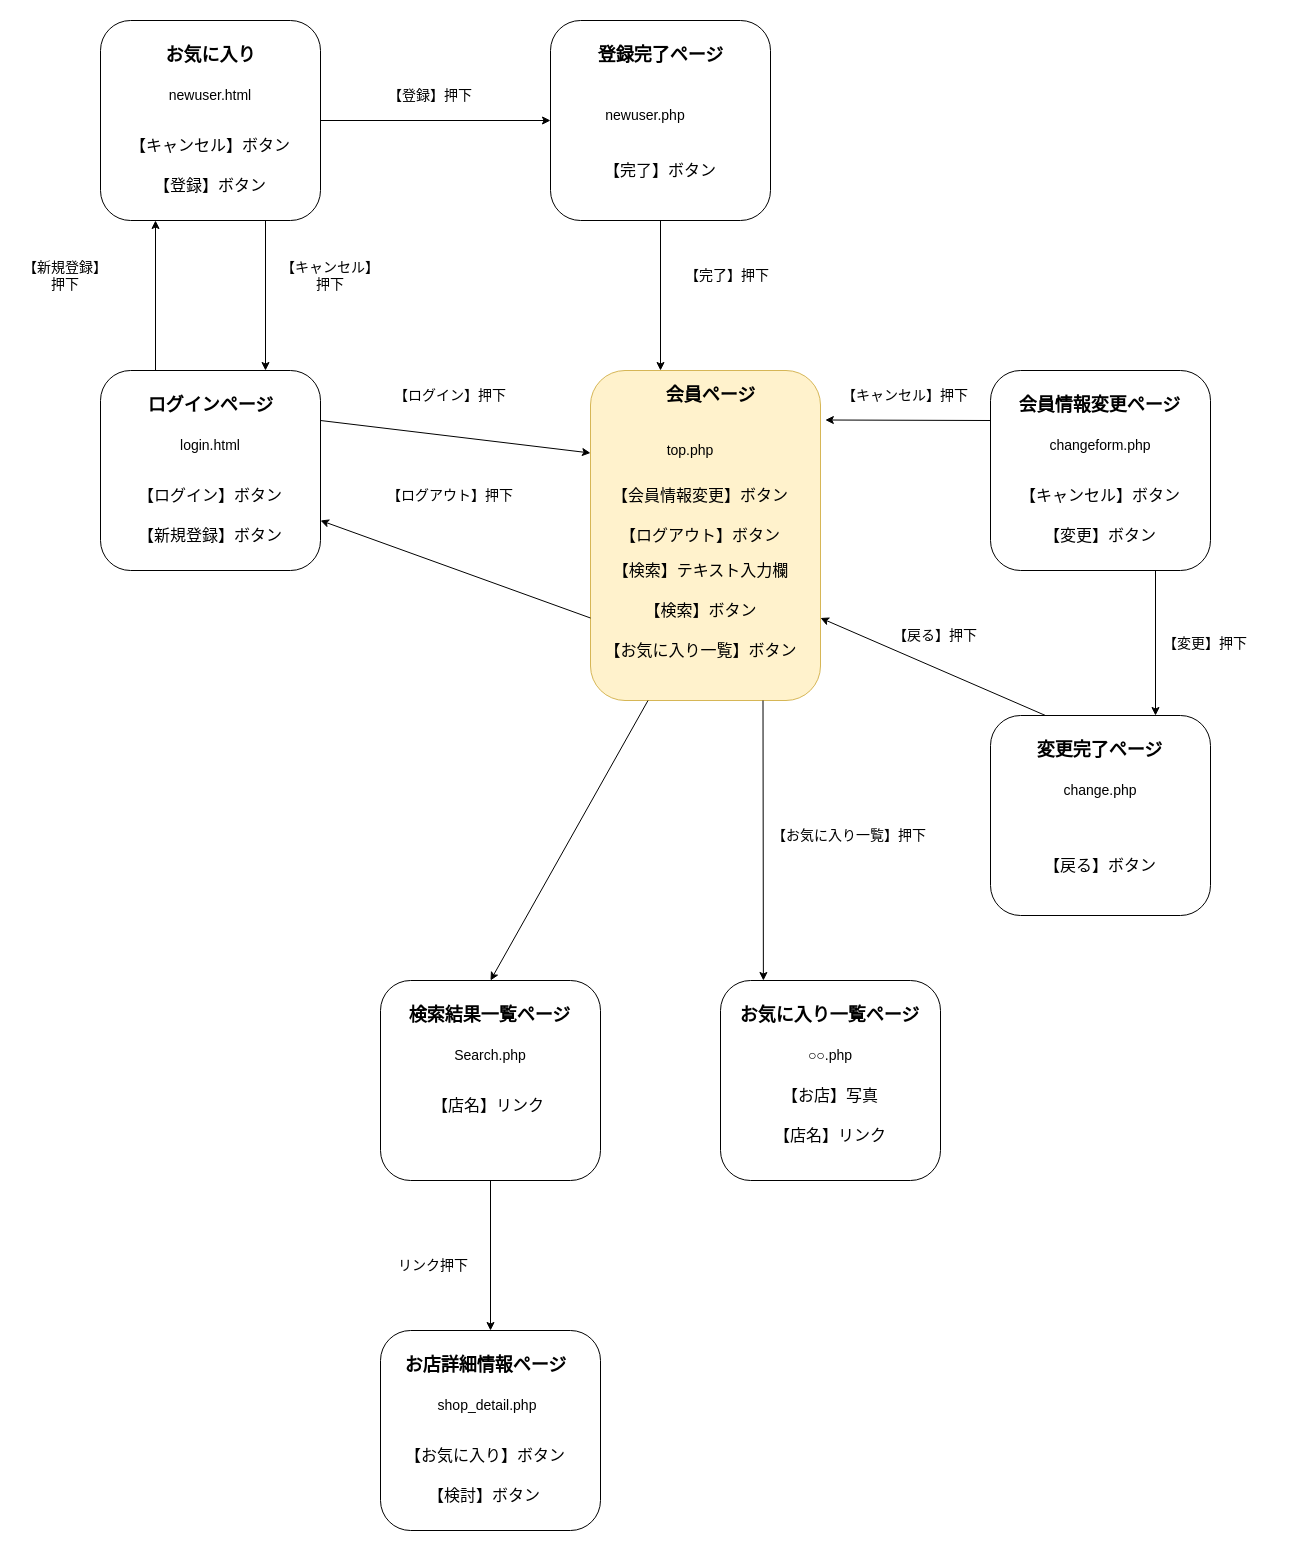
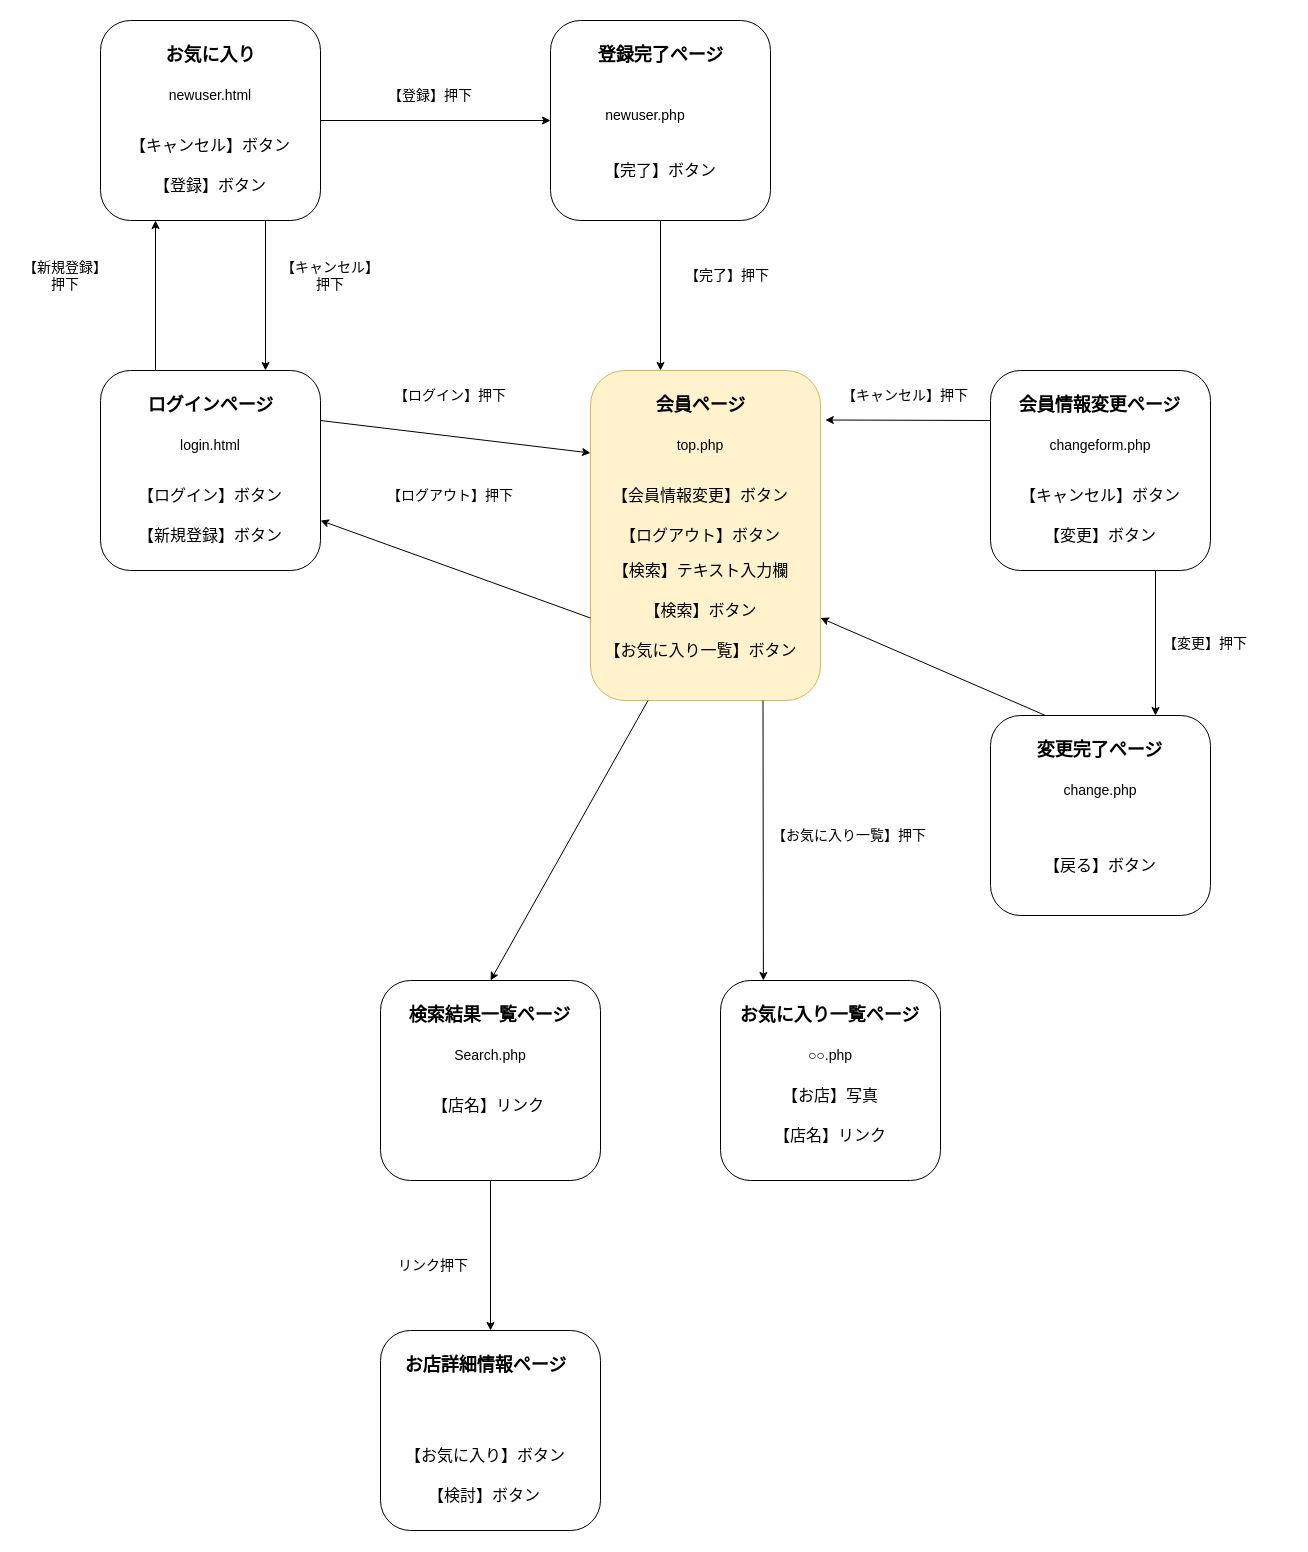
node "会員ページ": moved (711, 396) -> (701, 406)
node "top.php": moved (691, 451) -> (701, 446)
node "【戻る】押下": removed
node "shop_detail.php": removed
